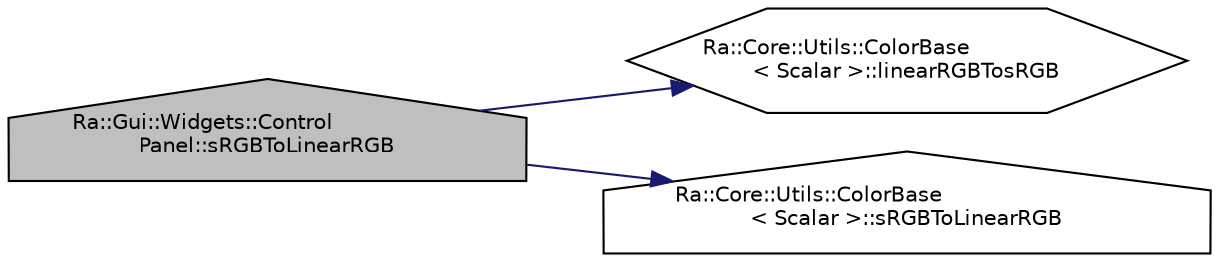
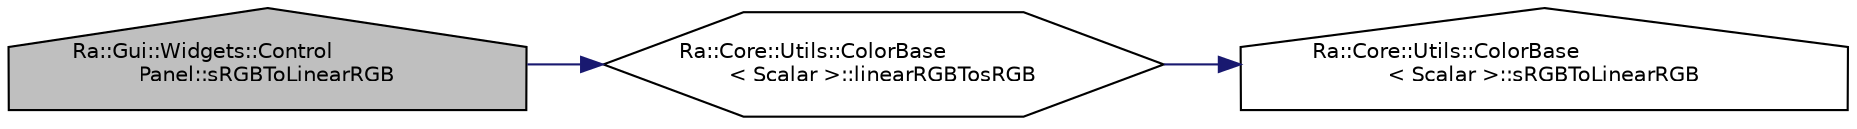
edge "Ra::Gui::Widgets::Control Panel::sRGBToLinearRGB" -> "Ra::Core::Utils::ColorBase < Scalar >::sRGBToLinearRGB": now "Ra::Core::Utils::ColorBase < Scalar >::linearRGBTosRGB" -> "Ra::Core::Utils::ColorBase < Scalar >::sRGBToLinearRGB"
